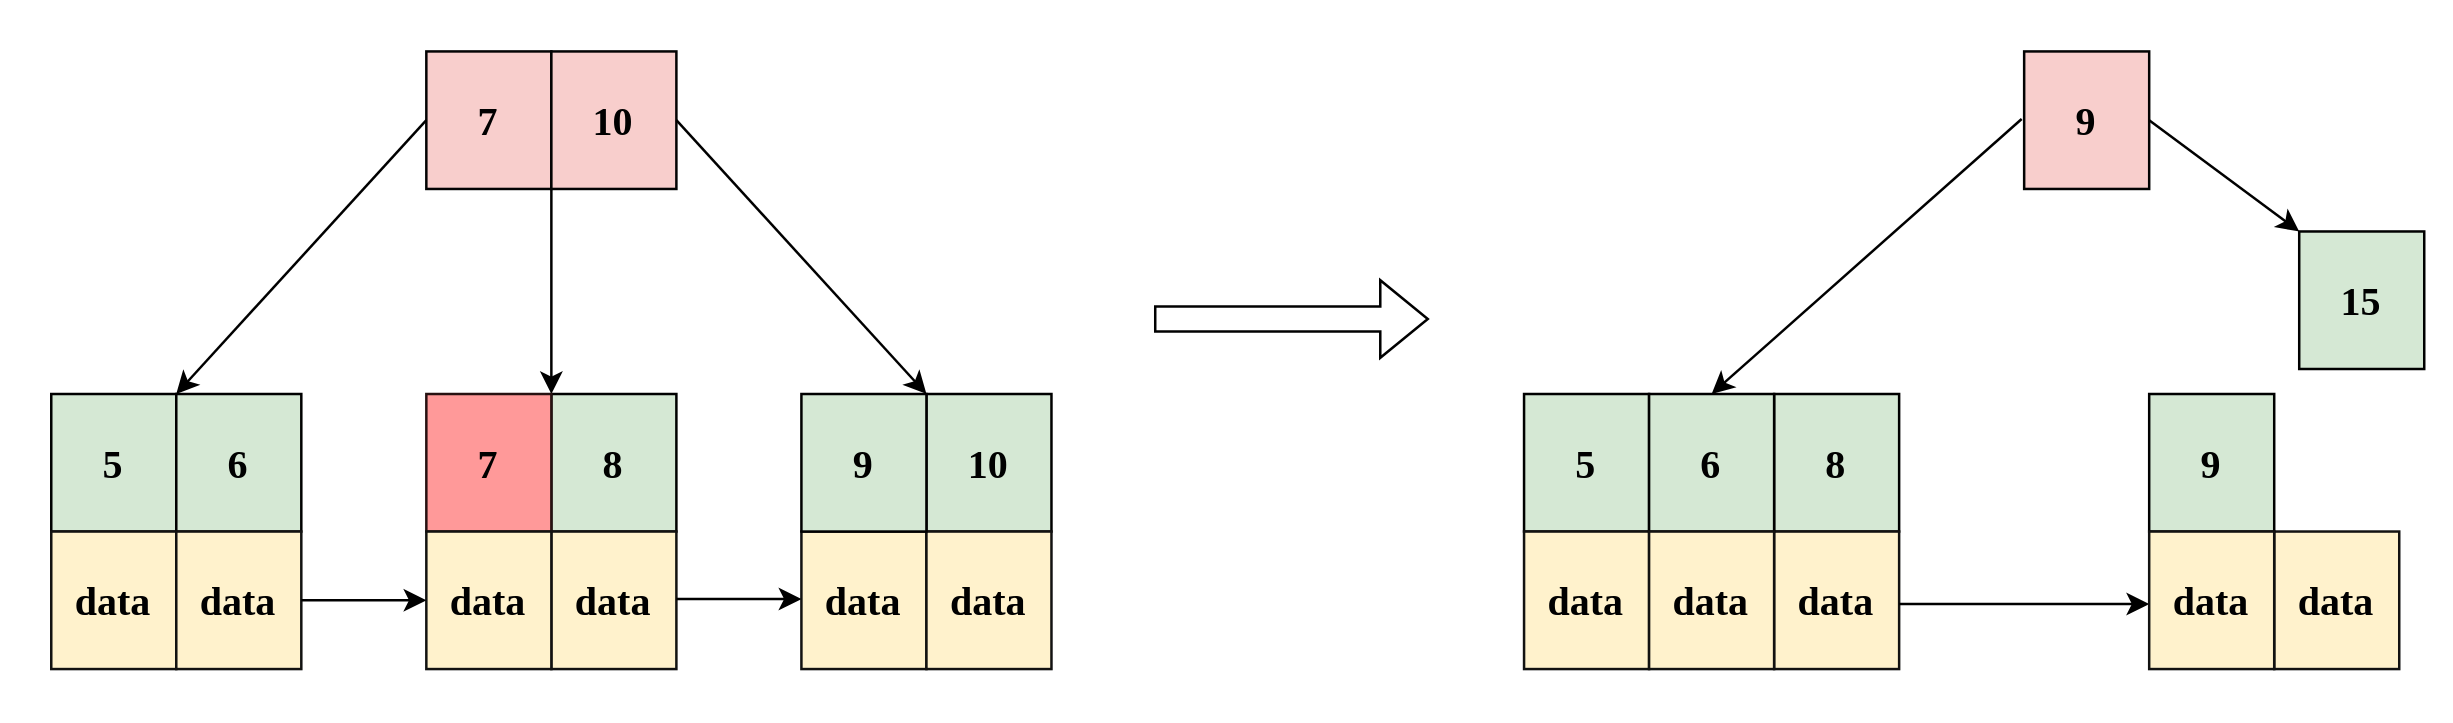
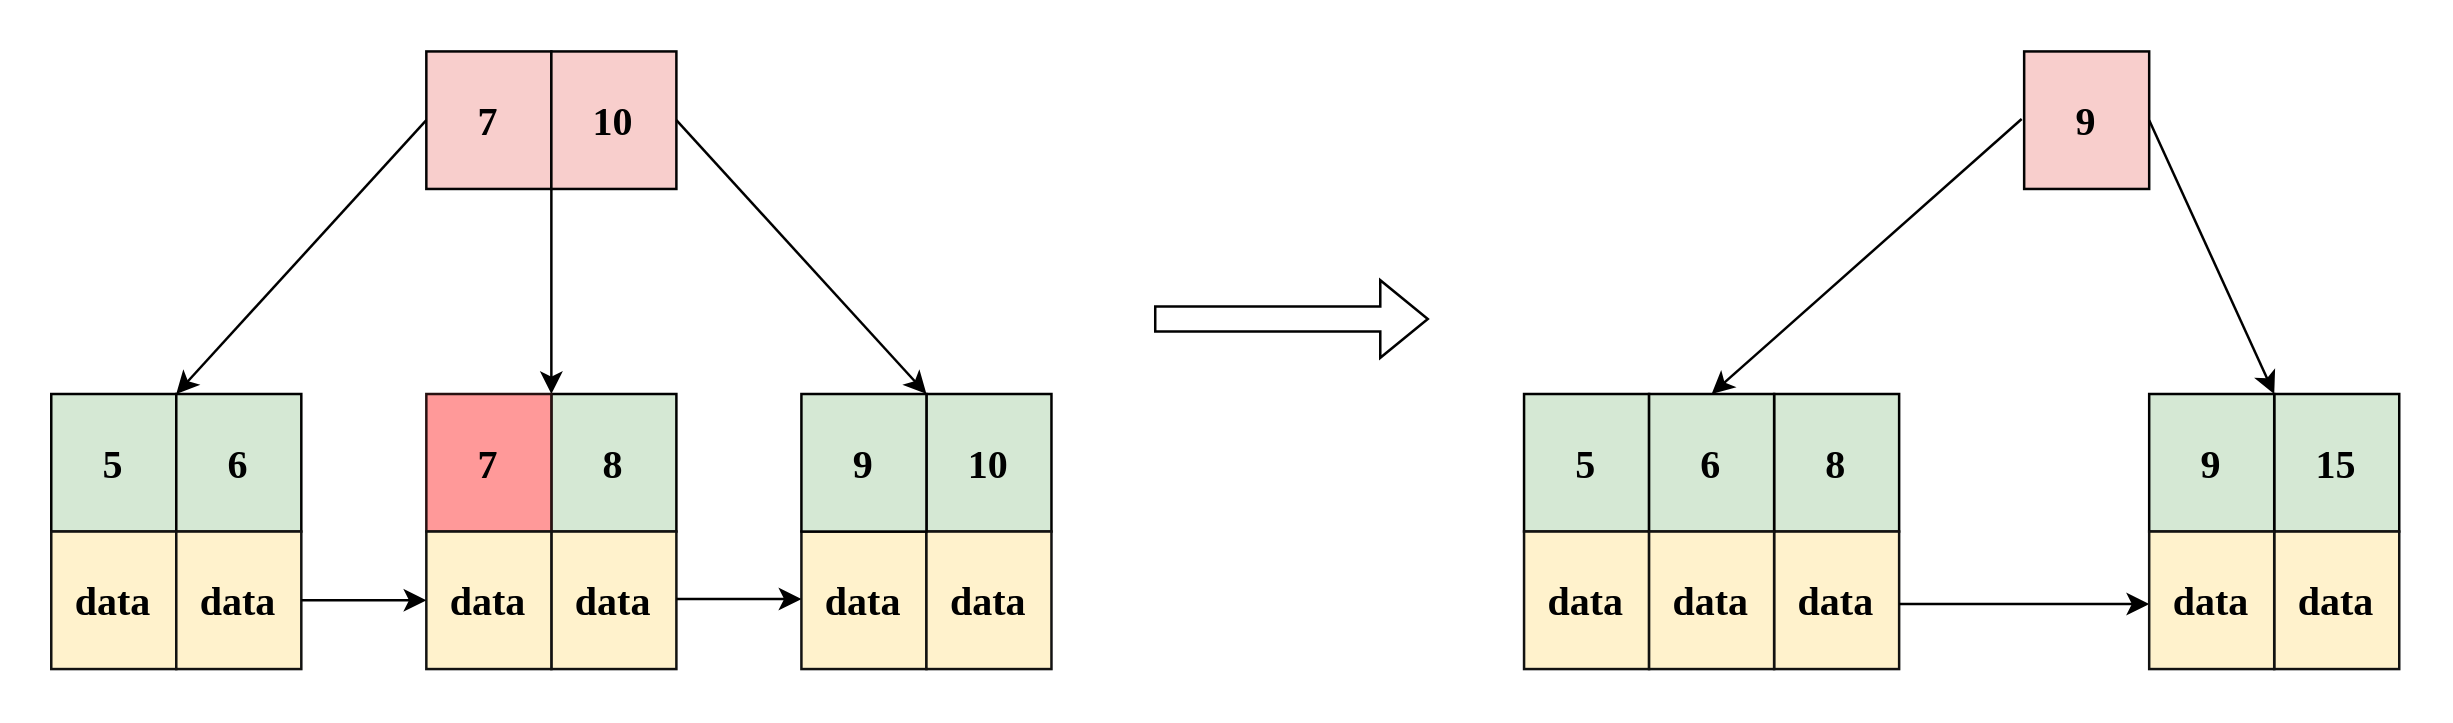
node "15": moved (2361, 300) -> (2336, 463)
